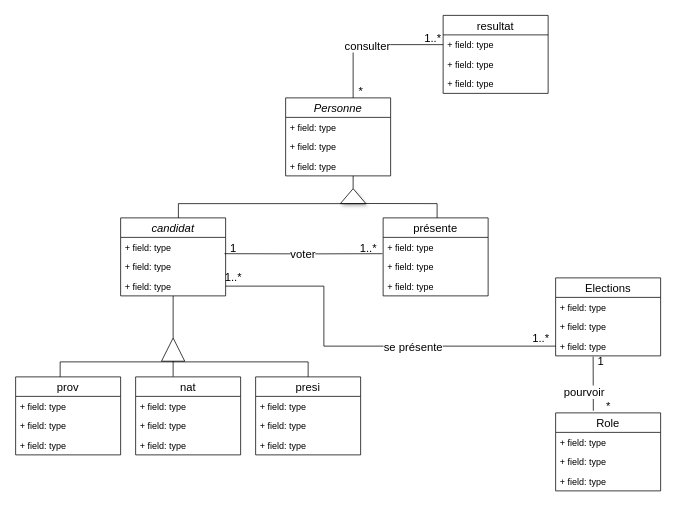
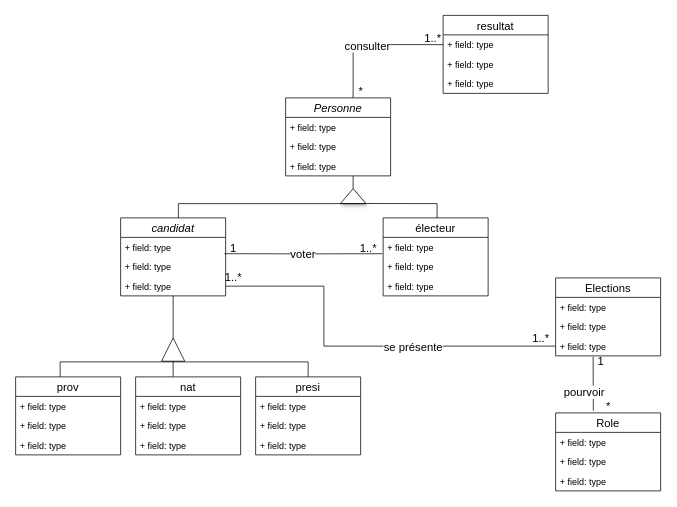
node "présente": label "présente" -> "électeur"
